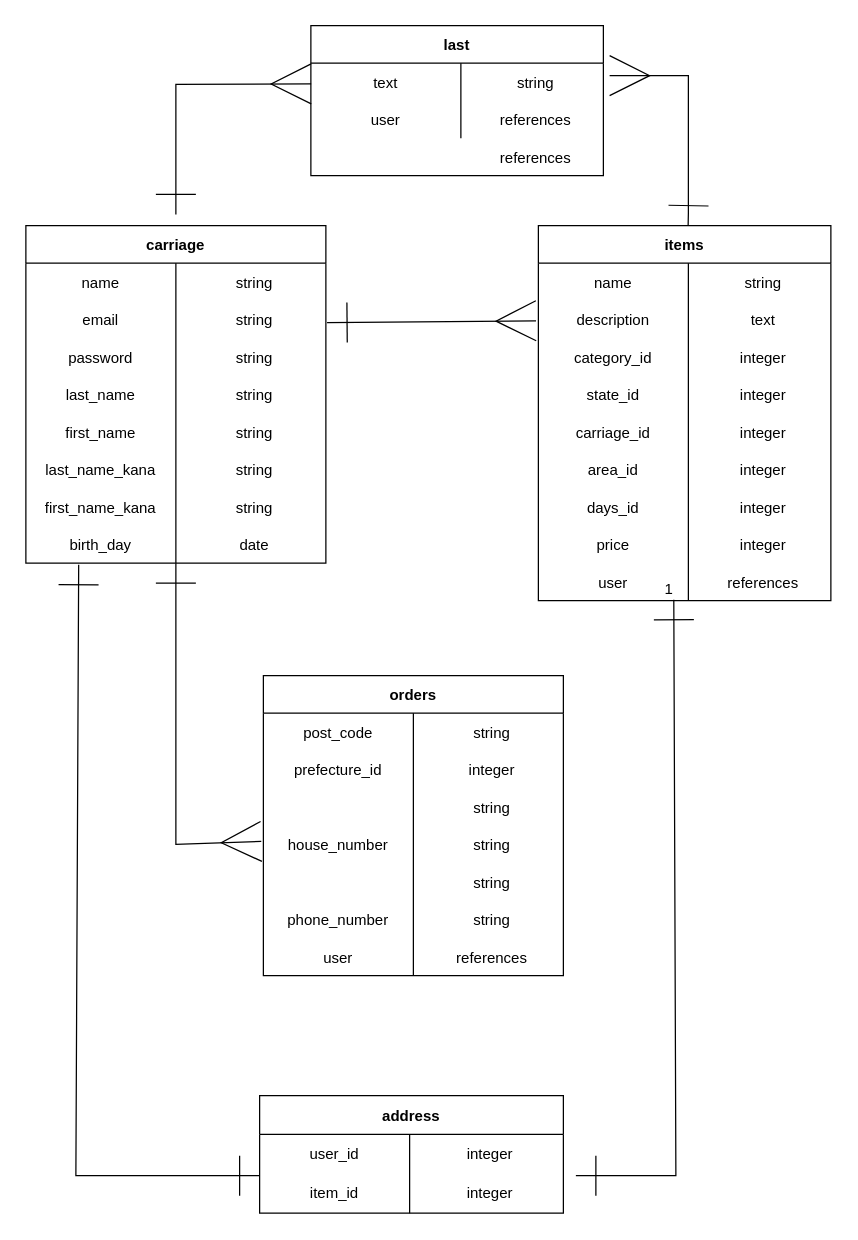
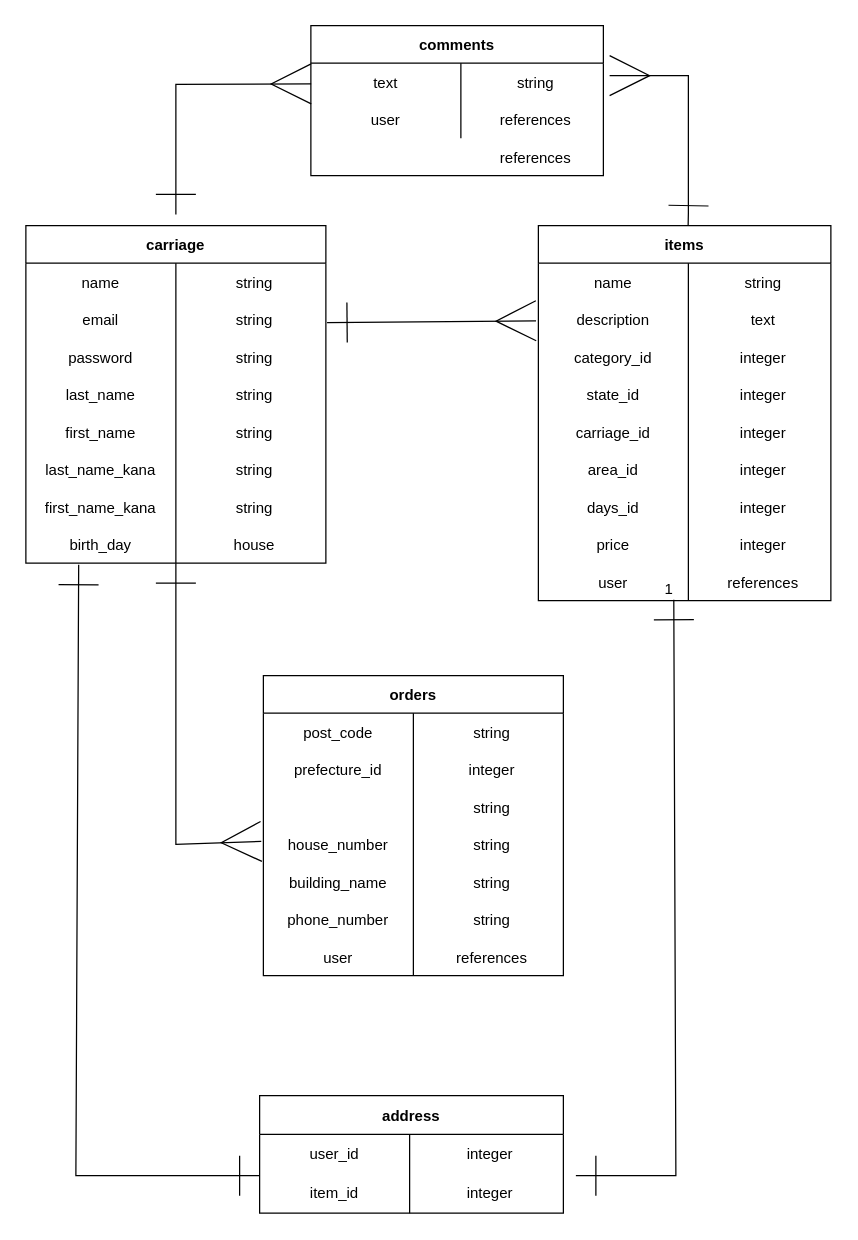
node "last": label "last" -> "comments"
node "date": label "date" -> "house"
node "building_name": added
